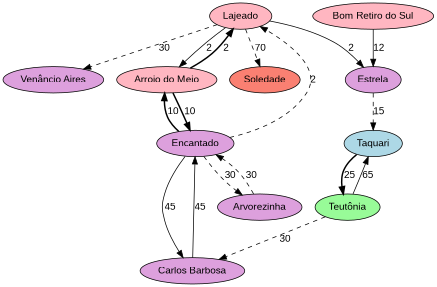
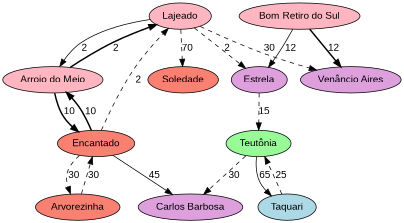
edge "Lajeado" -> "Estrela": style solid -> dashed
edge "Bom Retiro do Sul" -> "Venâncio Aires": added, label "12"
edge "Estrela" -> "Taquari": now "Estrela" -> "Teutônia"
node "Encantado": fillcolor plum -> salmon
edge "Taquari" -> "Teutônia": style bold -> dashed
node "Arvorezinha": fillcolor plum -> salmon
edge "Carlos Barbosa" -> "Encantado": removed, label "45"
